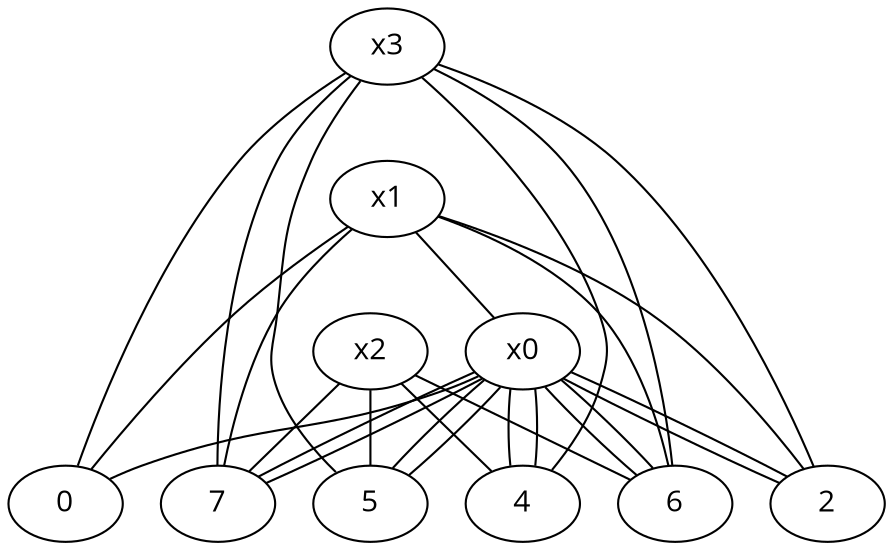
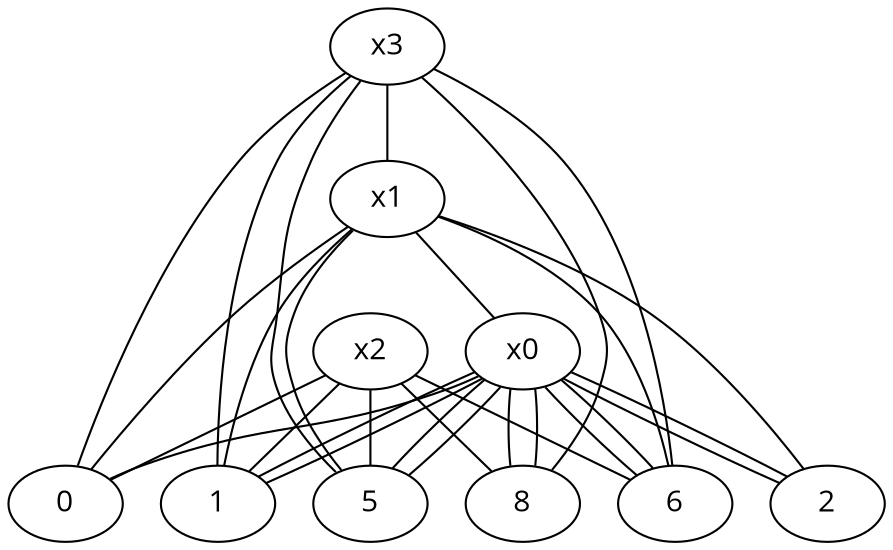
edge "x3" -- "2": now "x3" -- "x1"
edge "x1" -- "5": added
edge "x2" -- "0": added
node "7": label "7" -> "1"
node "4": label "4" -> "8"
